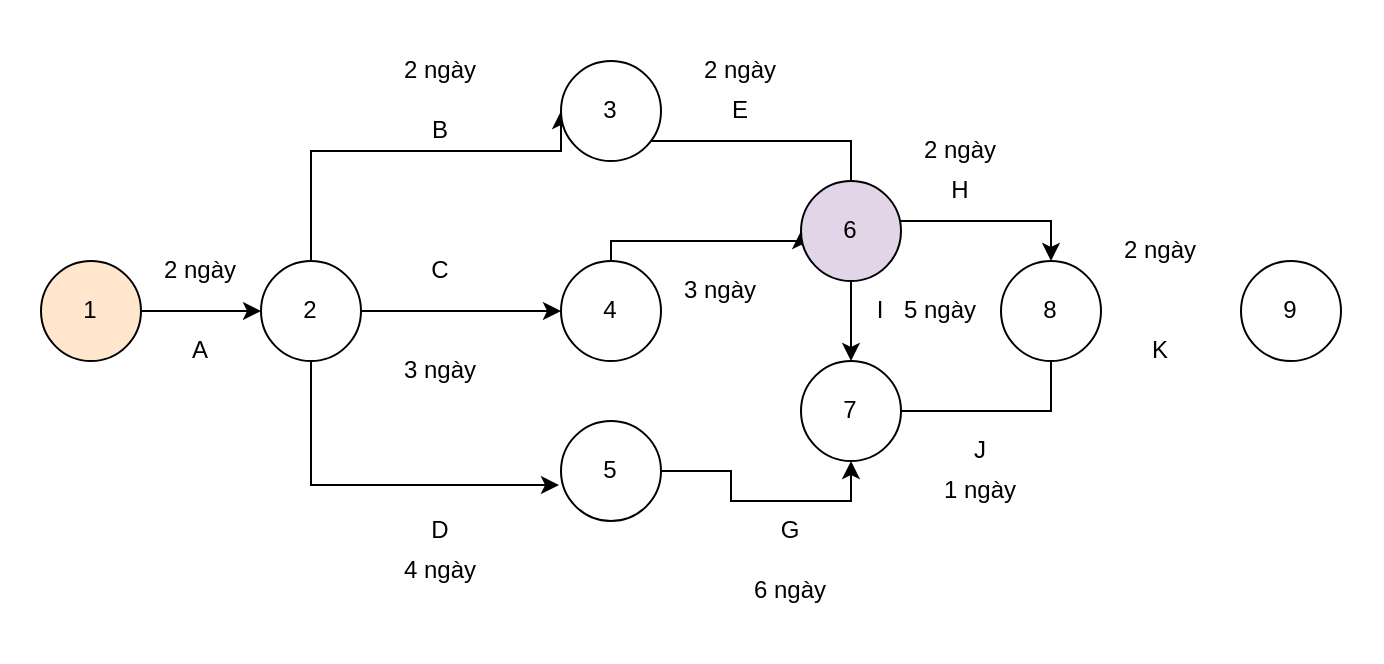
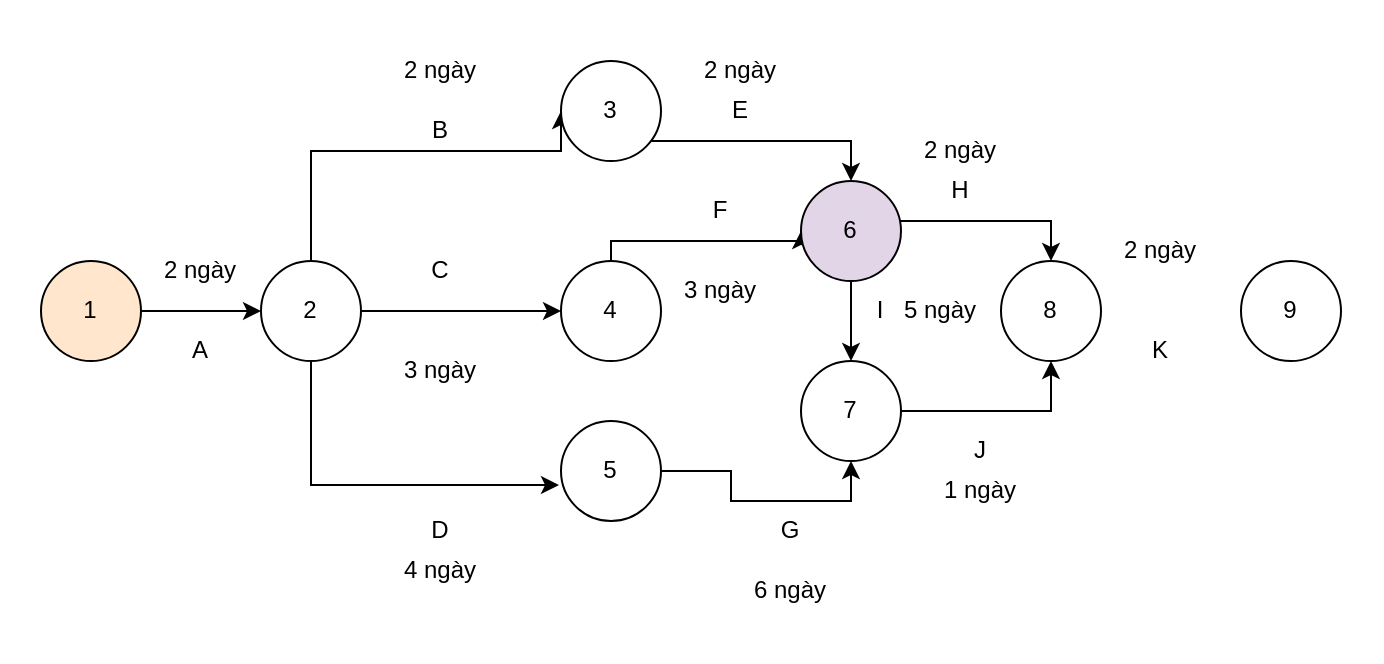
edge "3" -- "6": arrowhead none -> classic
node "F": added
edge "8" -- "7": arrowhead none -> classic
